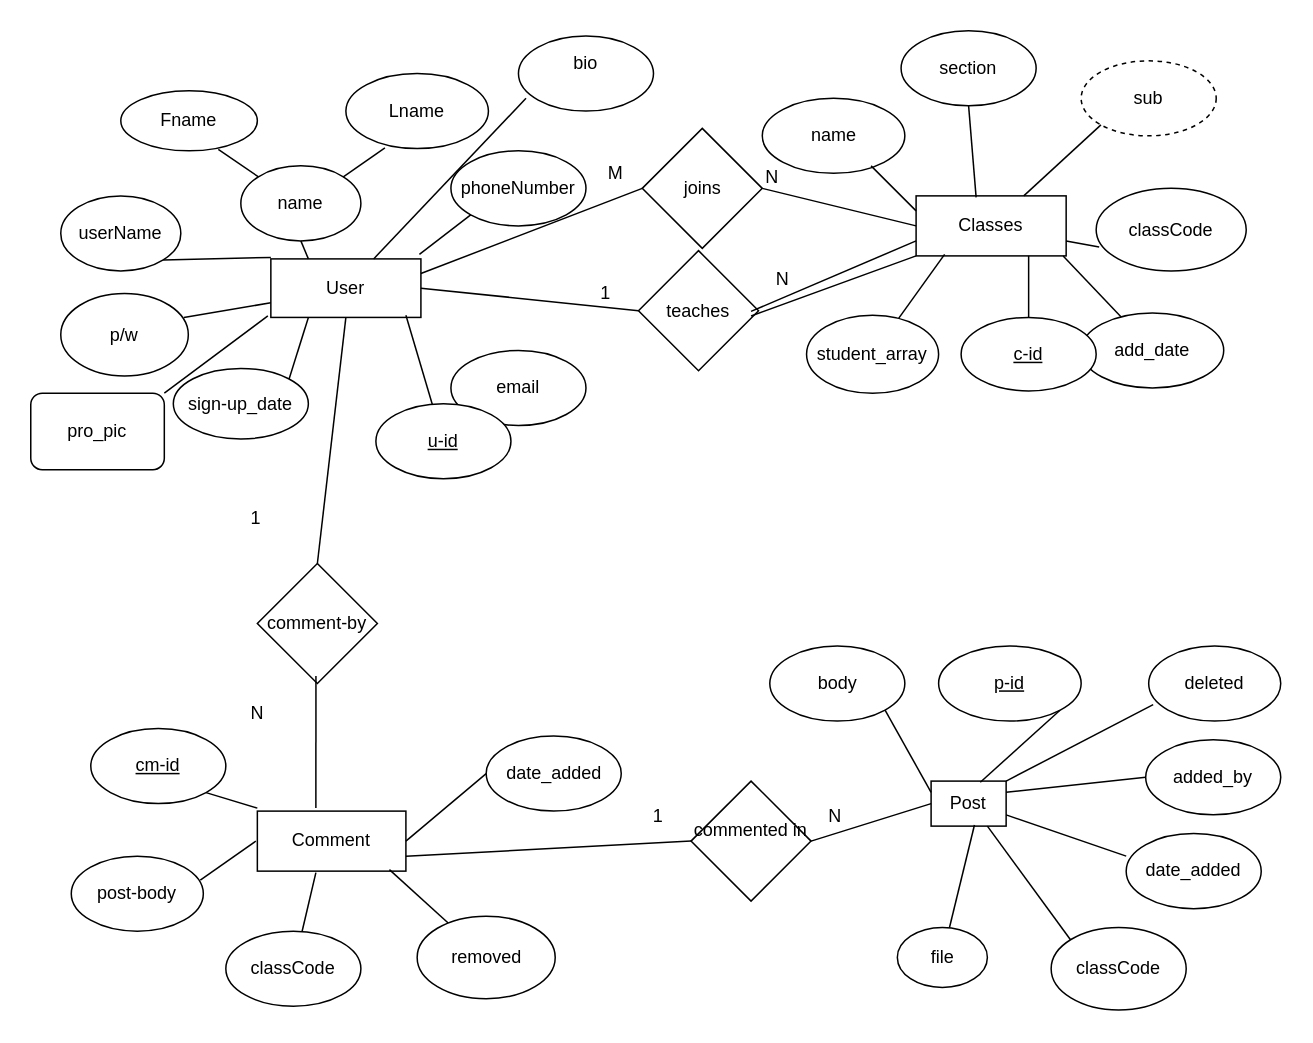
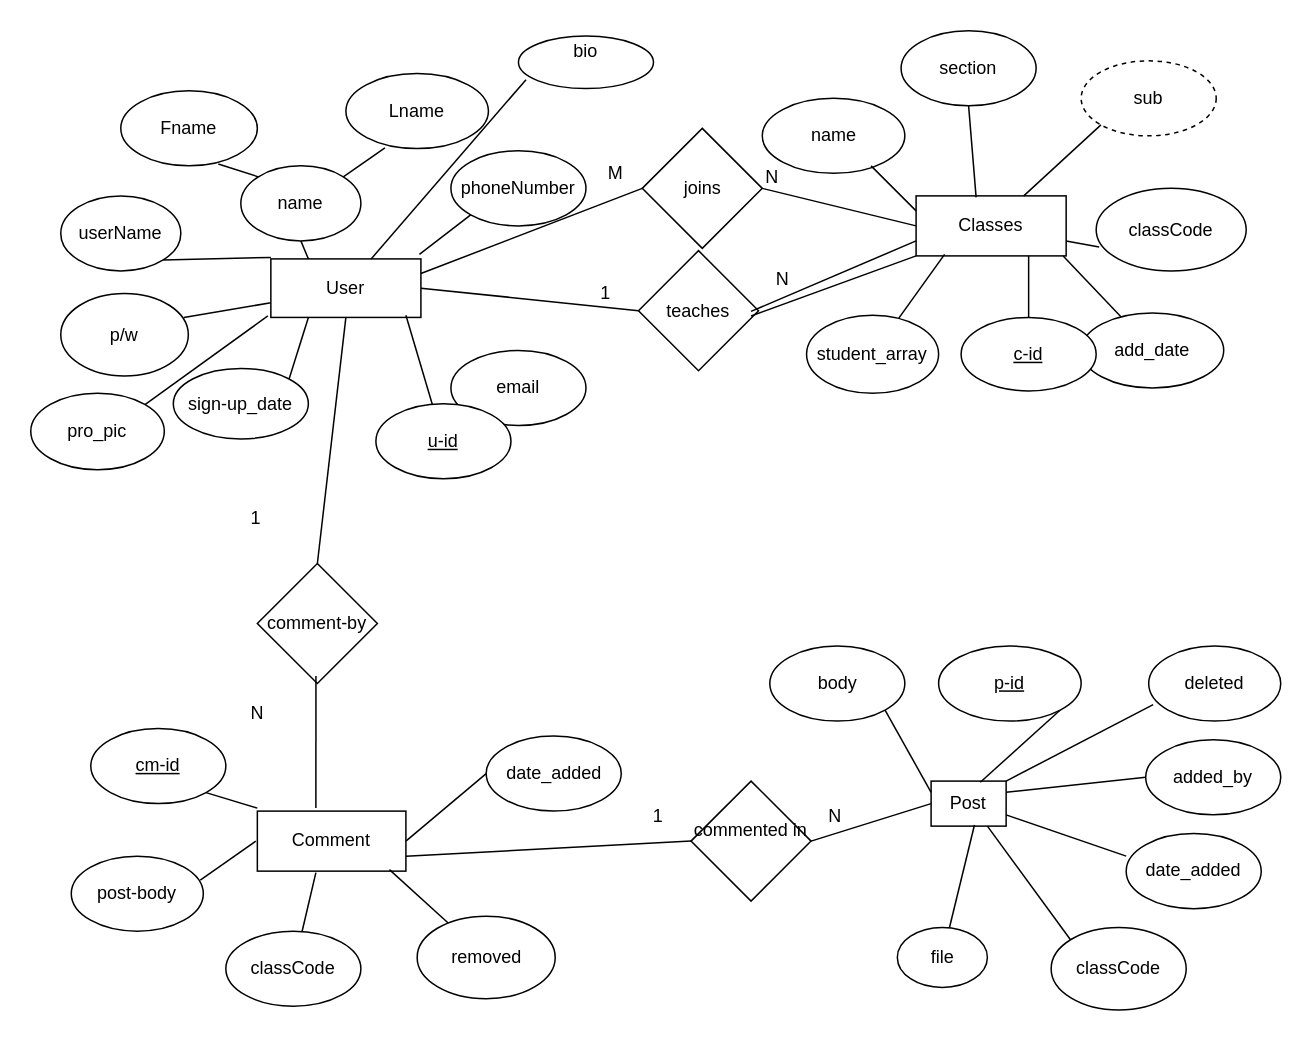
node "bio": size 135x75 -> 135x53
node "Fname": size 137x60 -> 137x75
node "pro_pic": shape rounded rectangle -> ellipse
